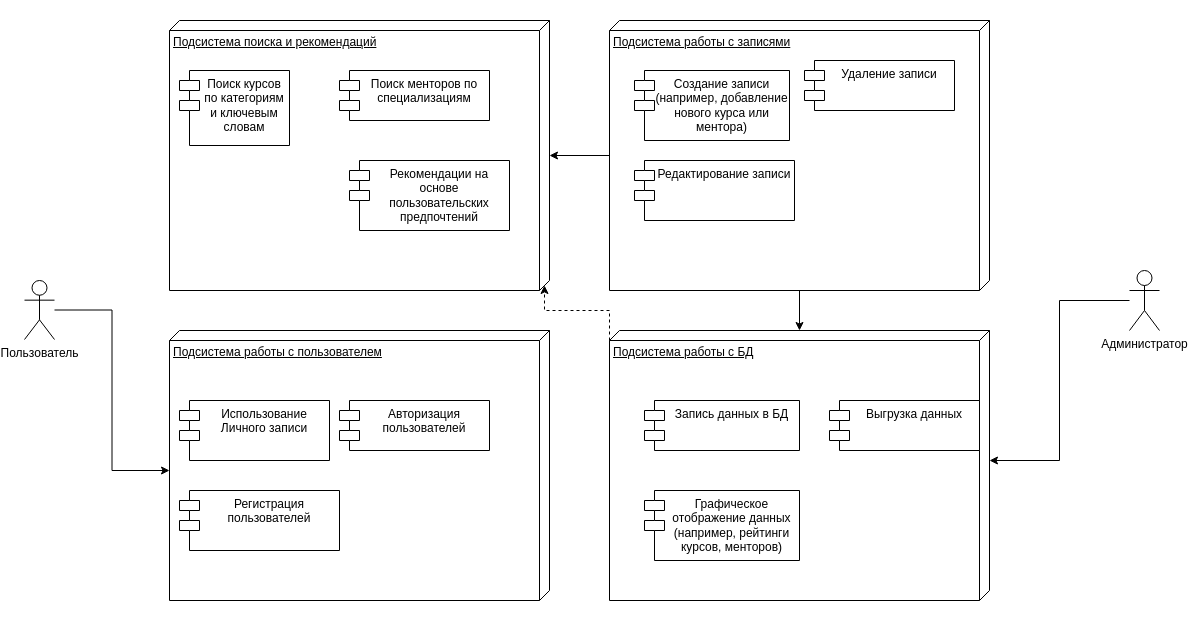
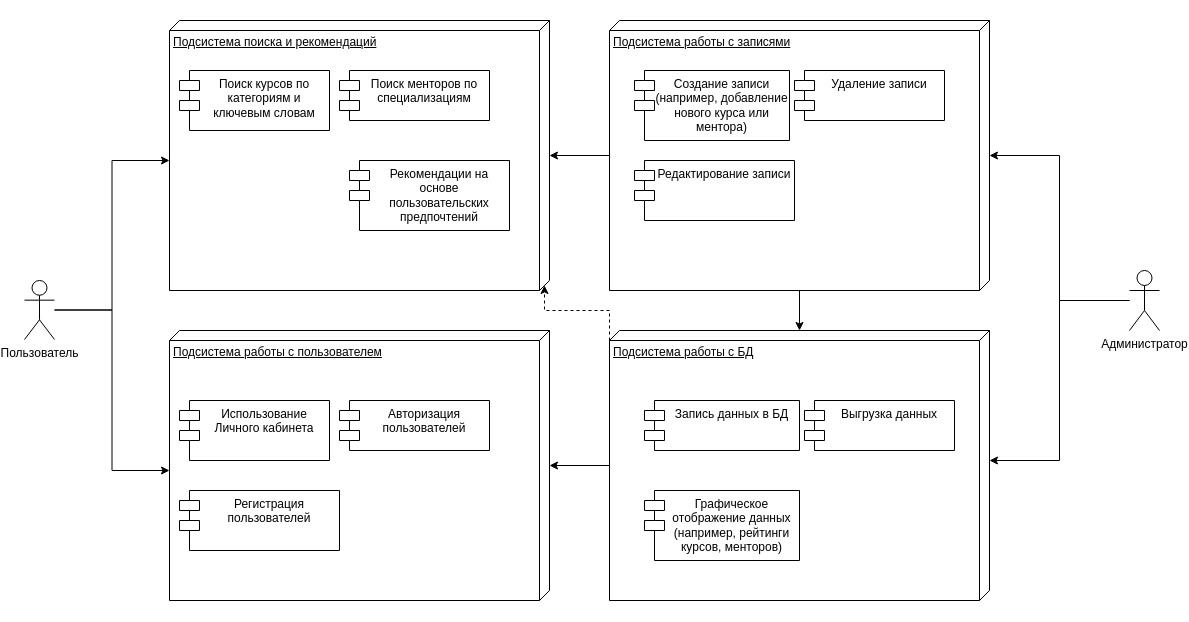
node "Удаление записи": moved (880, 86) -> (870, 96)
node "Поиск курсов по категориям и ключевым словам": size 110x75 -> 150x60
edge "Администратор" -> "Подсистема работы с записями": added
edge "Пользователь" -> "Подсистема поиска и рекомендаций": added
node "Использование Личного записи": label "Использование Личного записи" -> "Использование Личного кабинета"
node "Выгрузка данных": moved (905, 426) -> (880, 426)
edge "Подсистема работы с БД" -> "Подсистема работы с пользователем": added
